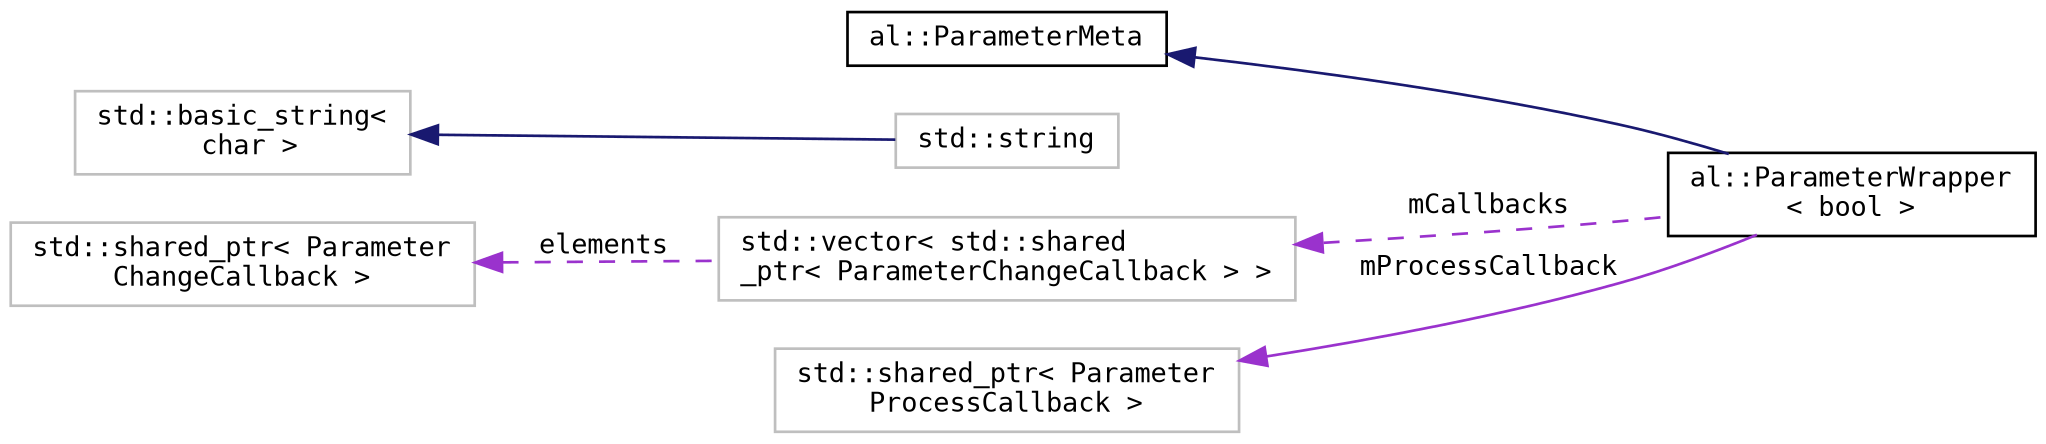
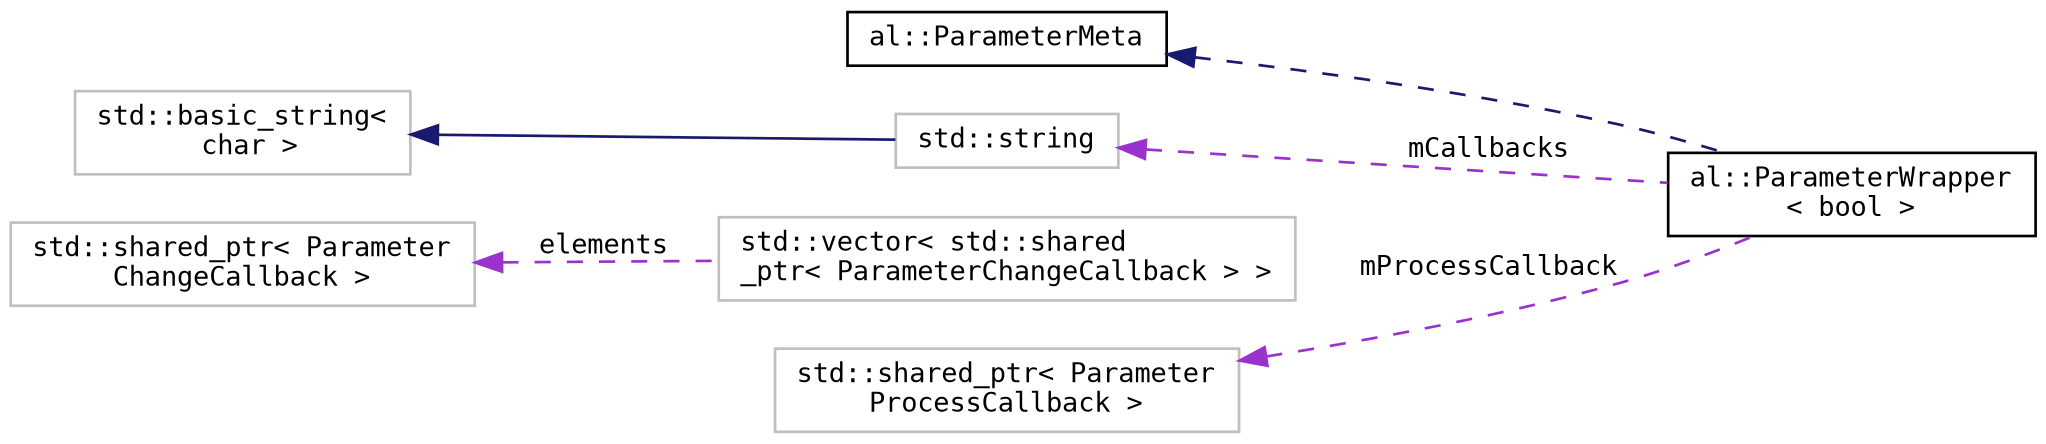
edge "al::ParameterWrapper < bool >" -> "al::ParameterMeta": style solid -> dashed
edge "al::ParameterWrapper < bool >" -> "std::vector< std::shared _ptr< ParameterChangeCallback > >": now "al::ParameterWrapper < bool >" -> "std::string"
edge "al::ParameterWrapper < bool >" -> "std::shared_ptr< Parameter ProcessCallback >": style solid -> dashed
